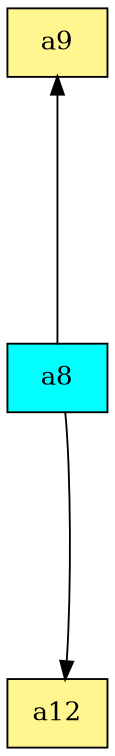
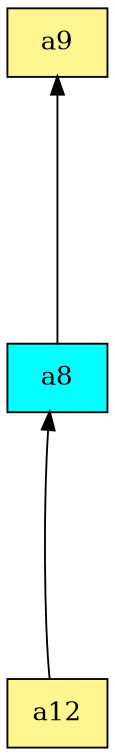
edge "a8" -> "a12": reversed
